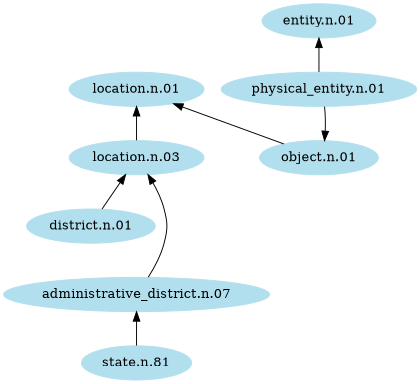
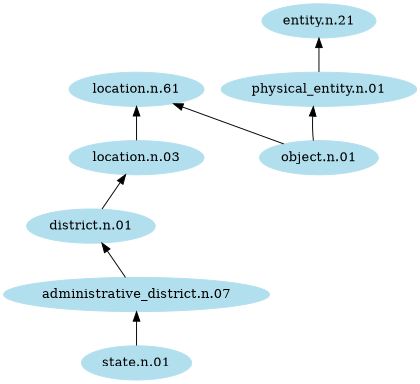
node "entity.n.01": label "entity.n.01" -> "entity.n.21"
node "location.n.01": label "location.n.01" -> "location.n.61"
edge "physical_entity.n.01" -> "object.n.01": reversed
edge "administrative_district.n.07" -> "location.n.03": now "administrative_district.n.07" -> "district.n.01"
node "state.n.81": label "state.n.81" -> "state.n.01"
